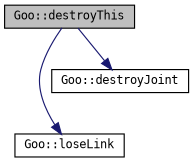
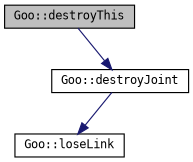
edge "Goo::destroyThis" -> "Goo::loseLink": now "Goo::destroyJoint" -> "Goo::loseLink"
